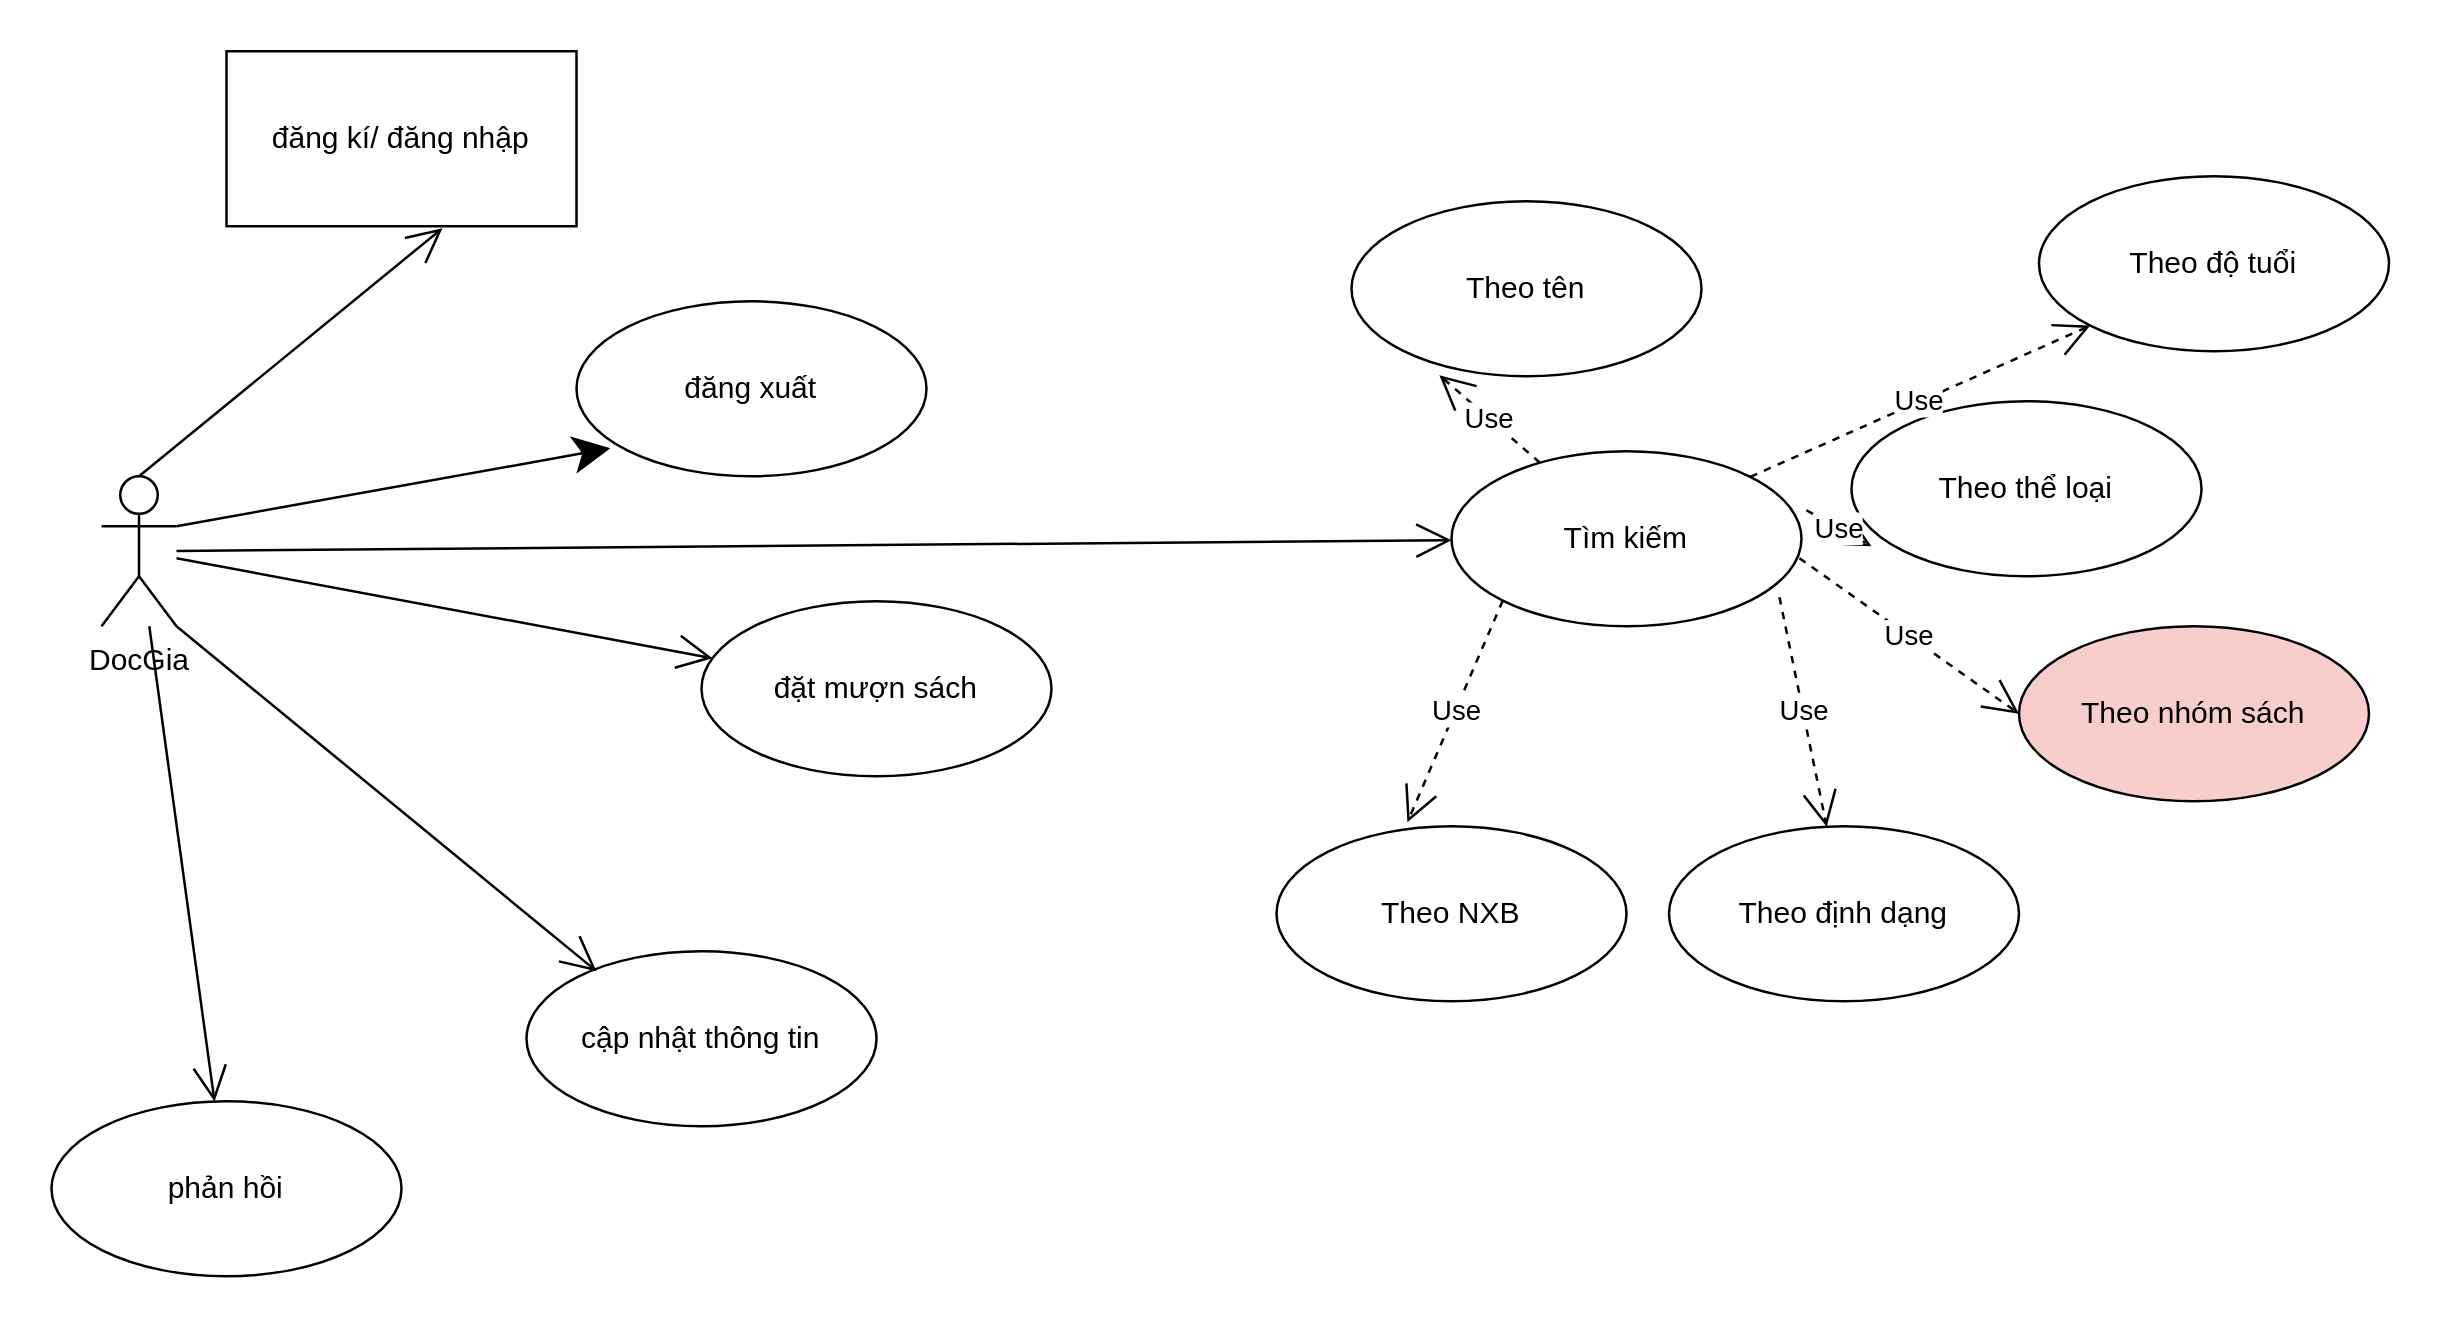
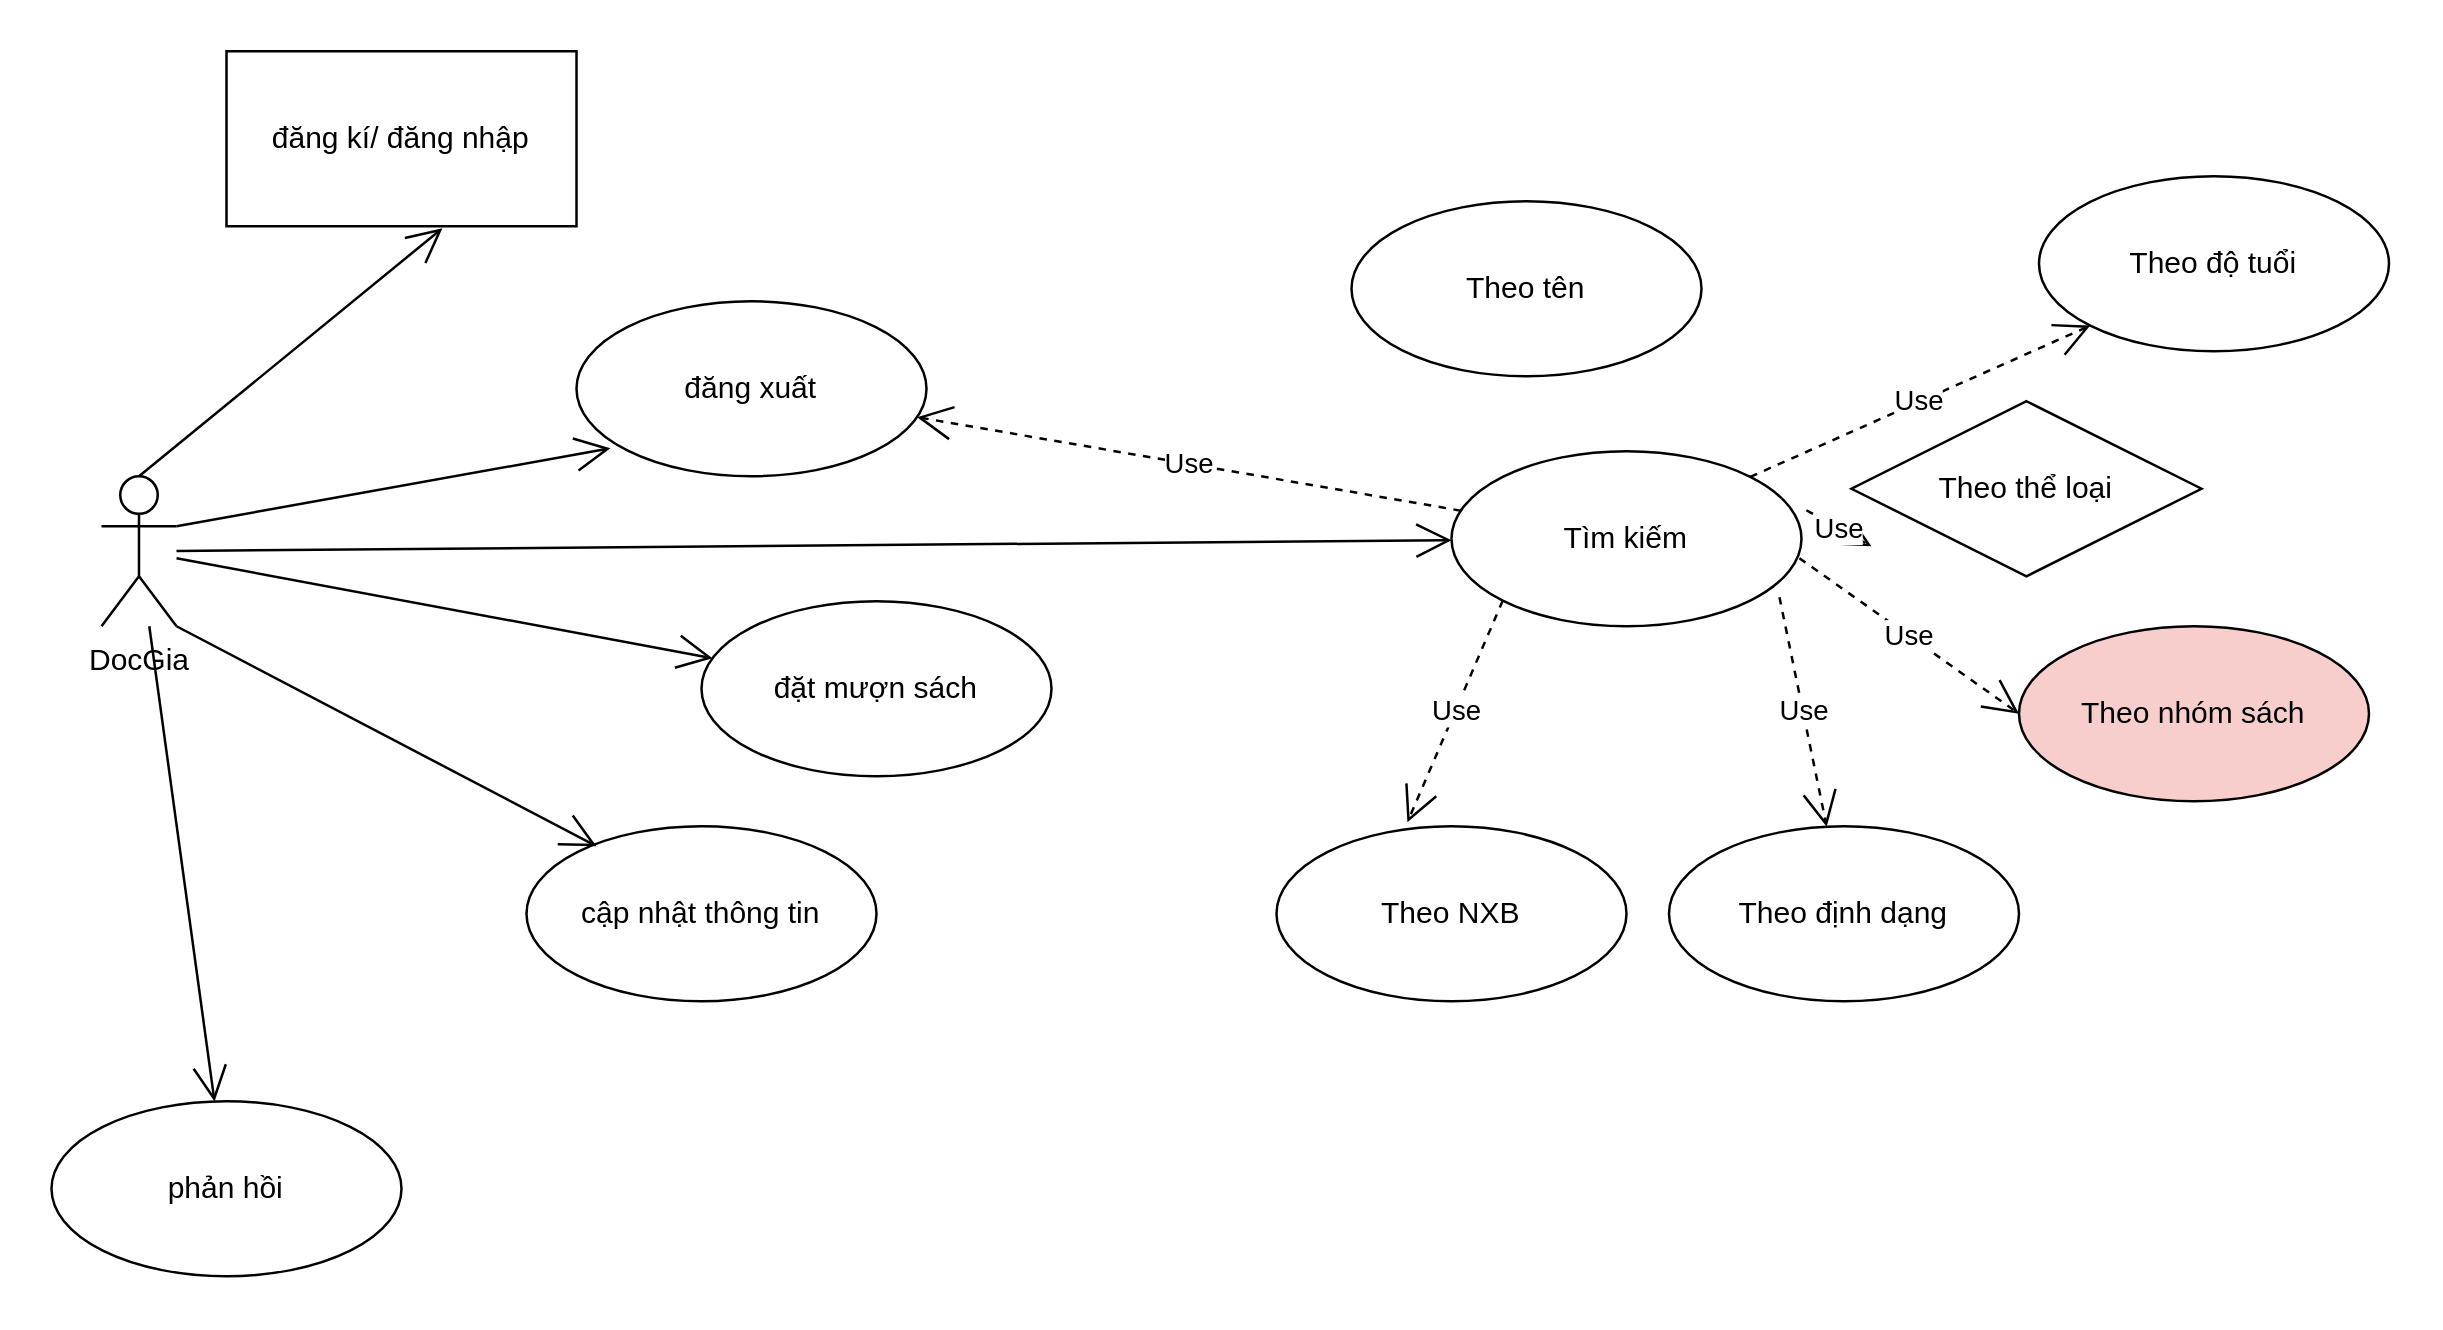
edge "Tìm kiếm" -> "Theo tên": now "Tìm kiếm" -> "đăng xuất"
edge "DocGia" -> "đăng xuất": arrowhead classic -> open
node "Theo thể loại": shape ellipse -> diamond
node "cập nhật thông tin": moved (701, 1039) -> (701, 914)
